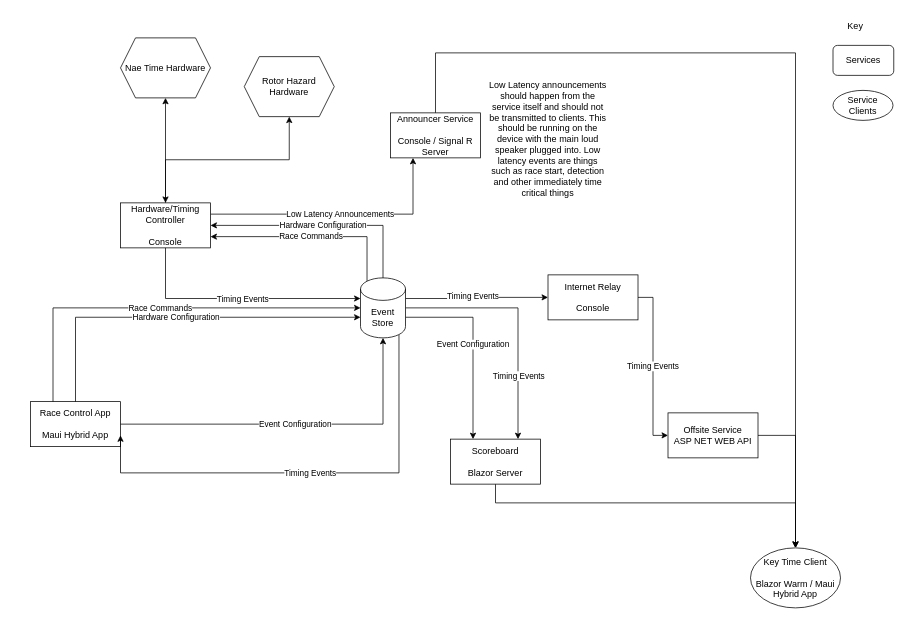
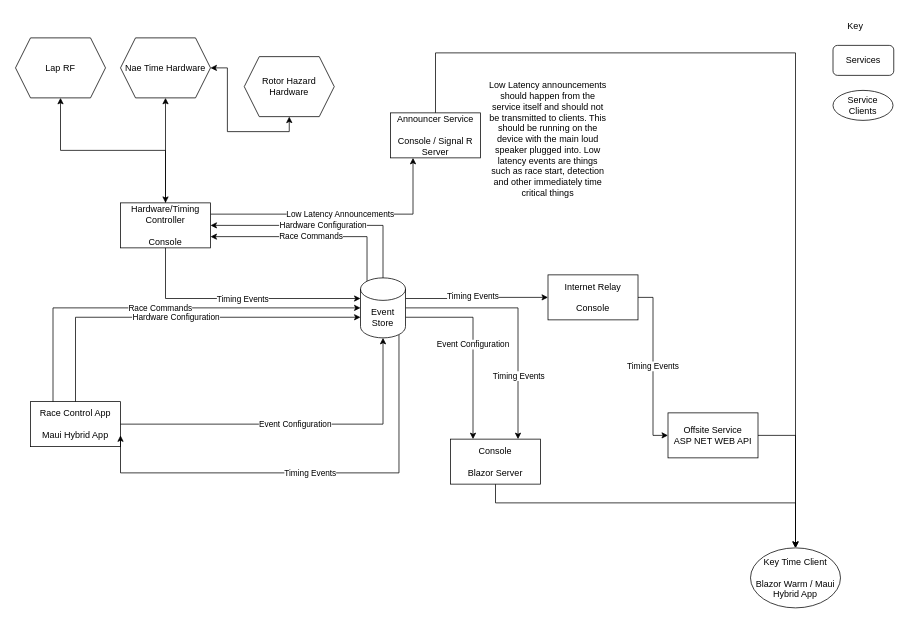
node "Lap RF": added
edge "Lap RF" -- "Hardware/Timing Controller Console": added
edge "Rotor Hazard Hardware" -- "Hardware/Timing Controller Console": now "Rotor Hazard Hardware" -- "Nae Time Hardware"
node "Scoreboard Blazor Server": label "Scoreboard Blazor Server" -> "Console Blazor Server"
